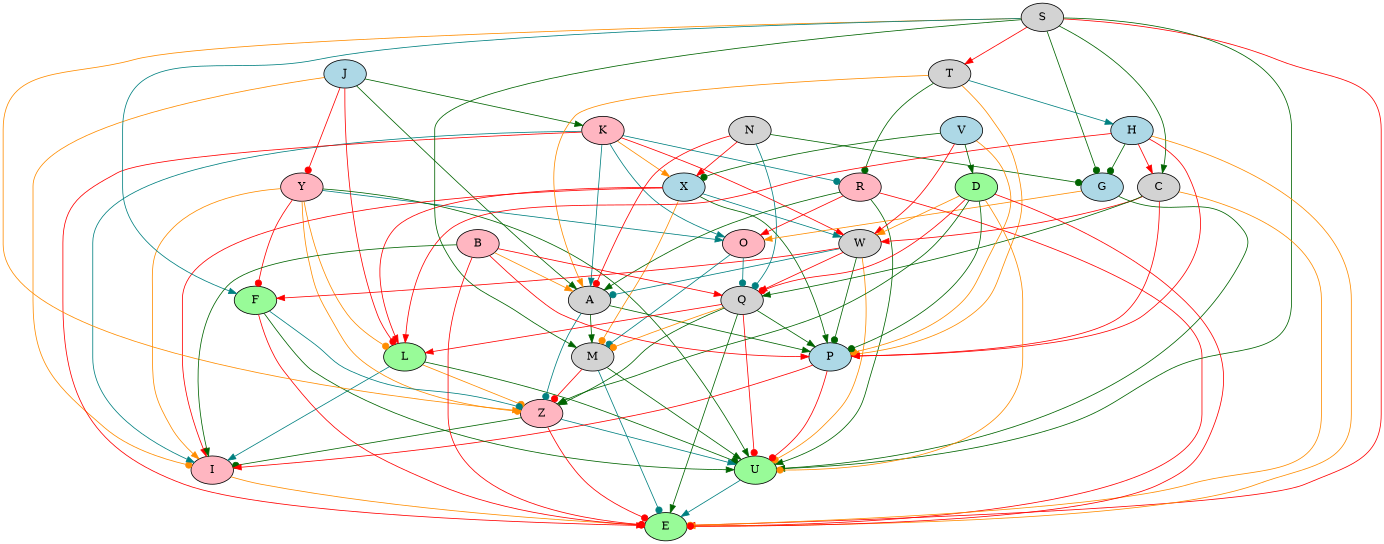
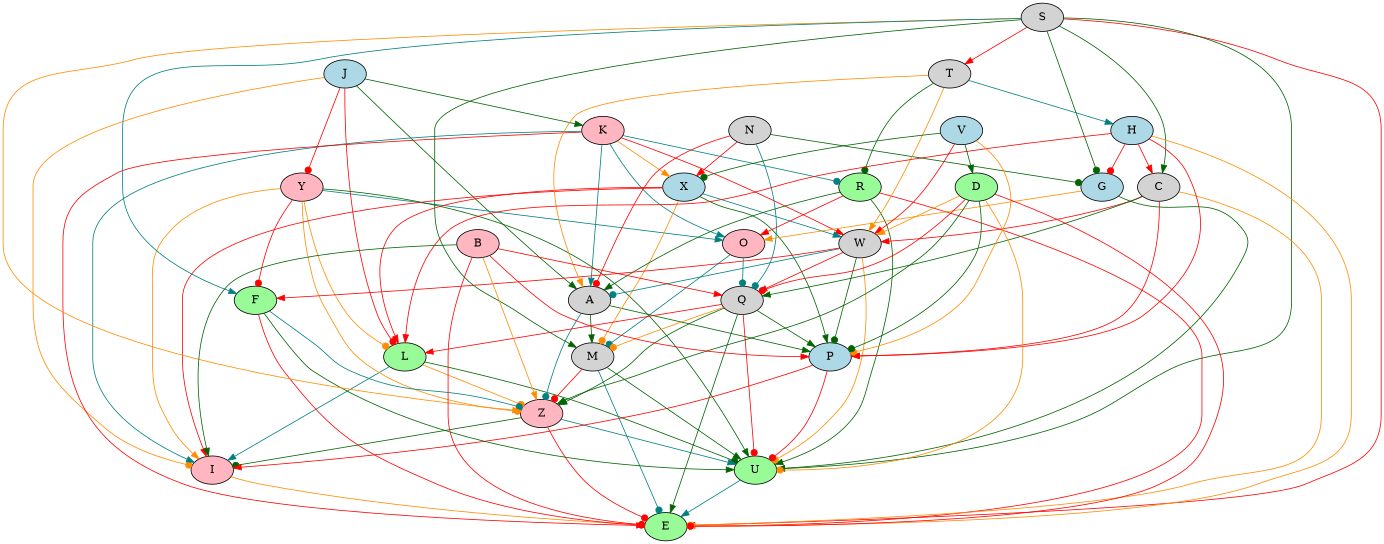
edge "H" -> "G": color darkgreen -> red
node "R": fillcolor lightpink -> palegreen
edge "T" -> "P": now "T" -> "W"
edge "B" -> "A": now "B" -> "Z"
